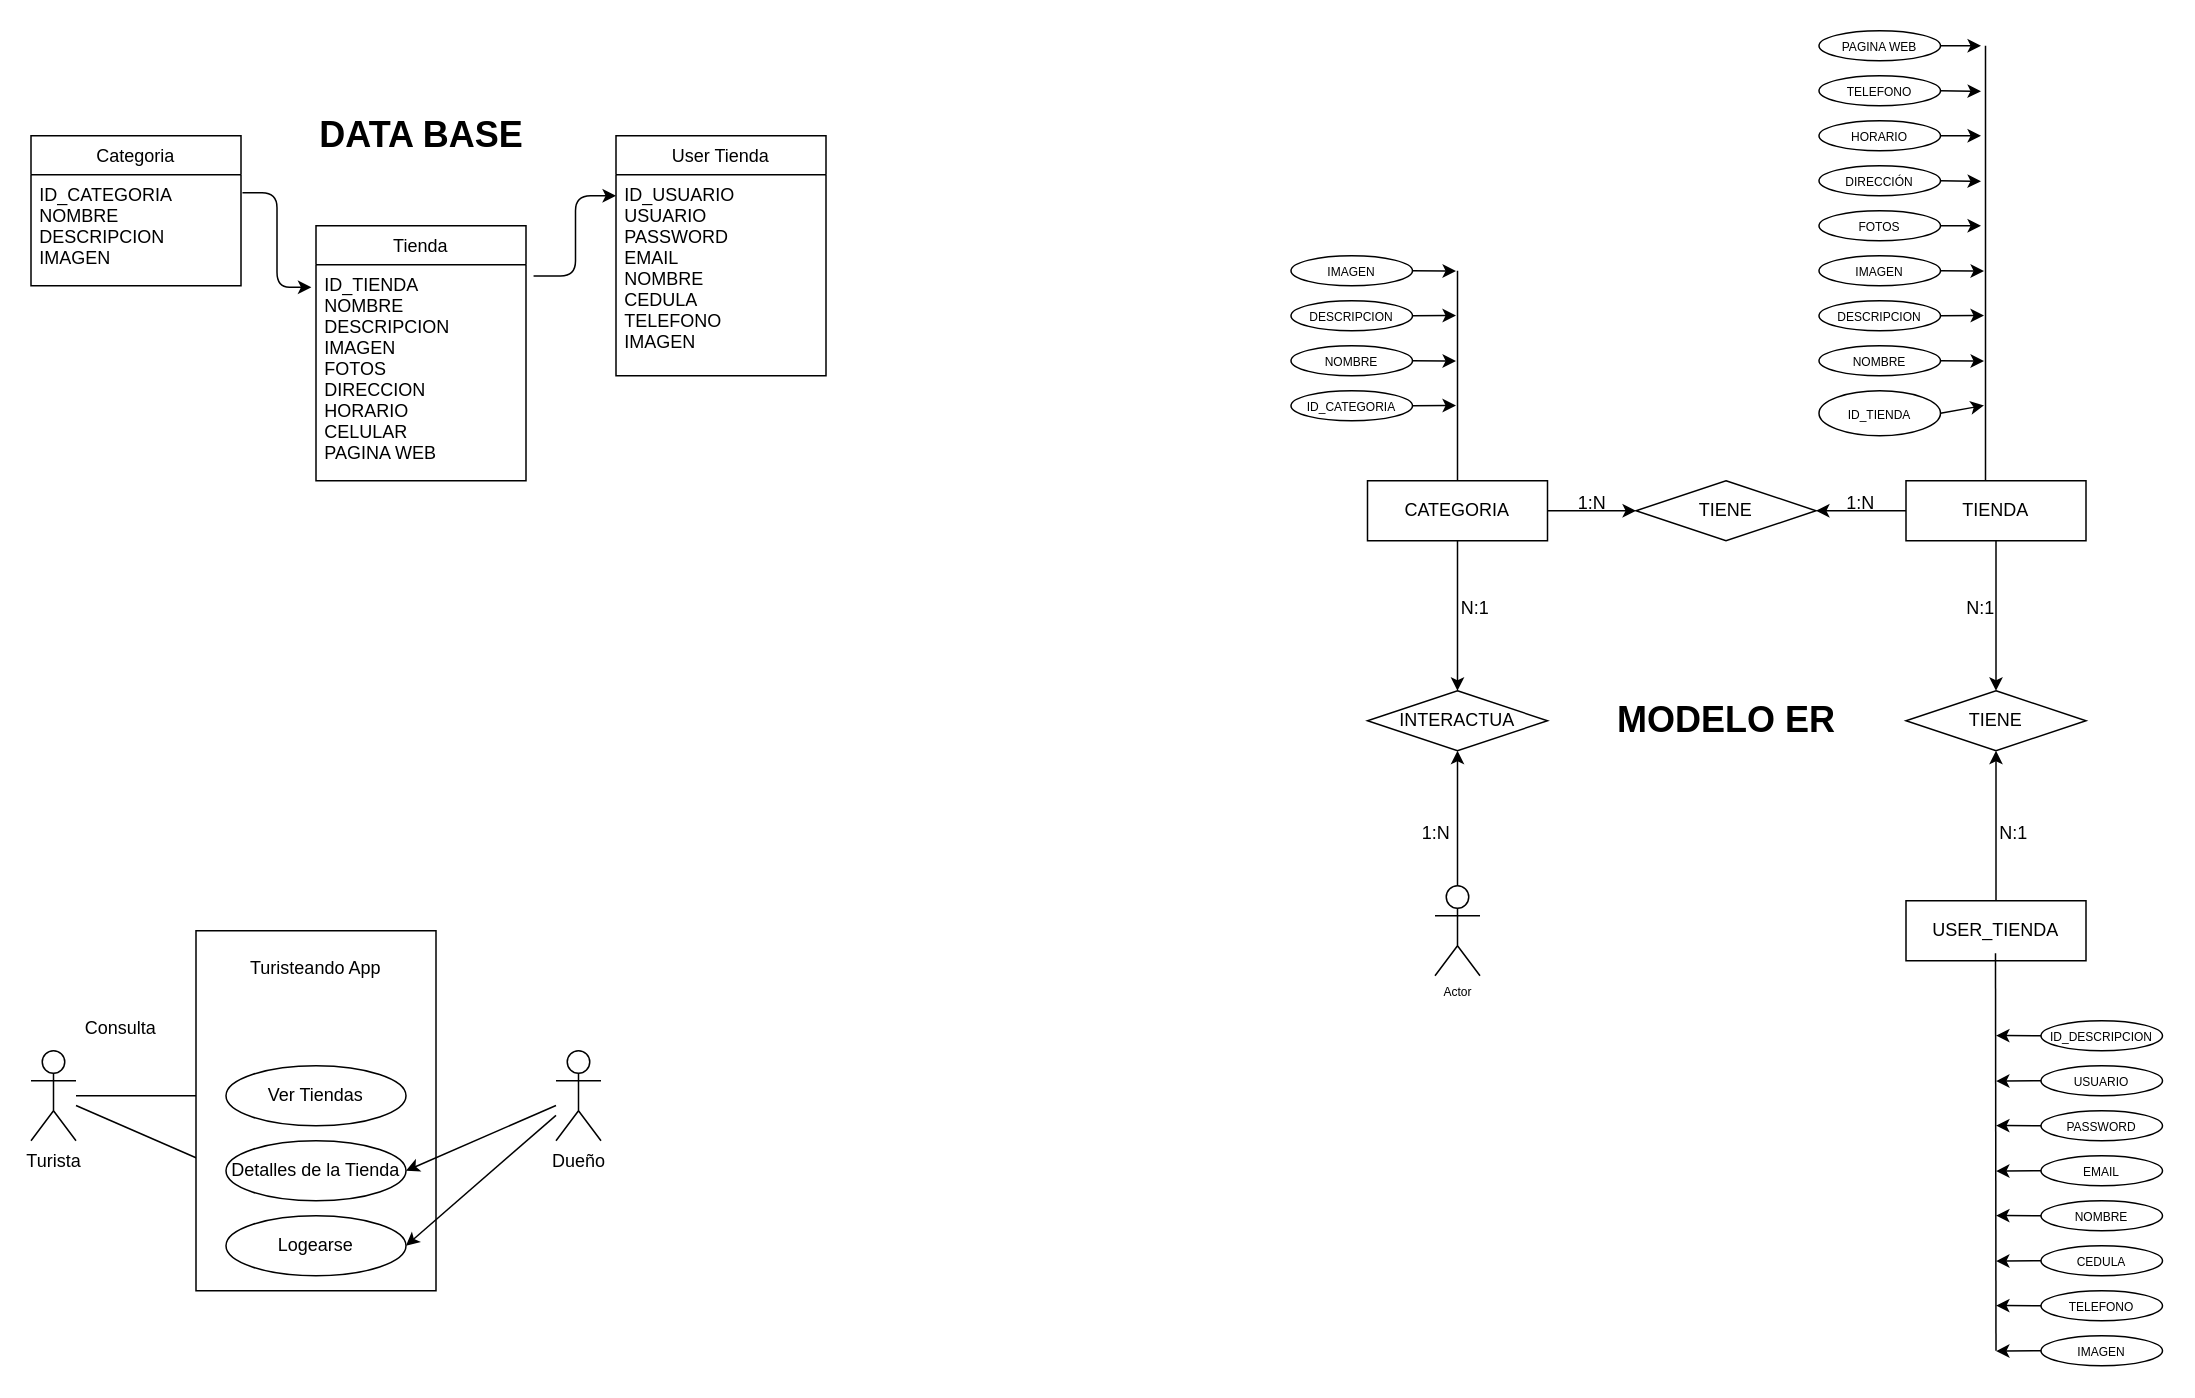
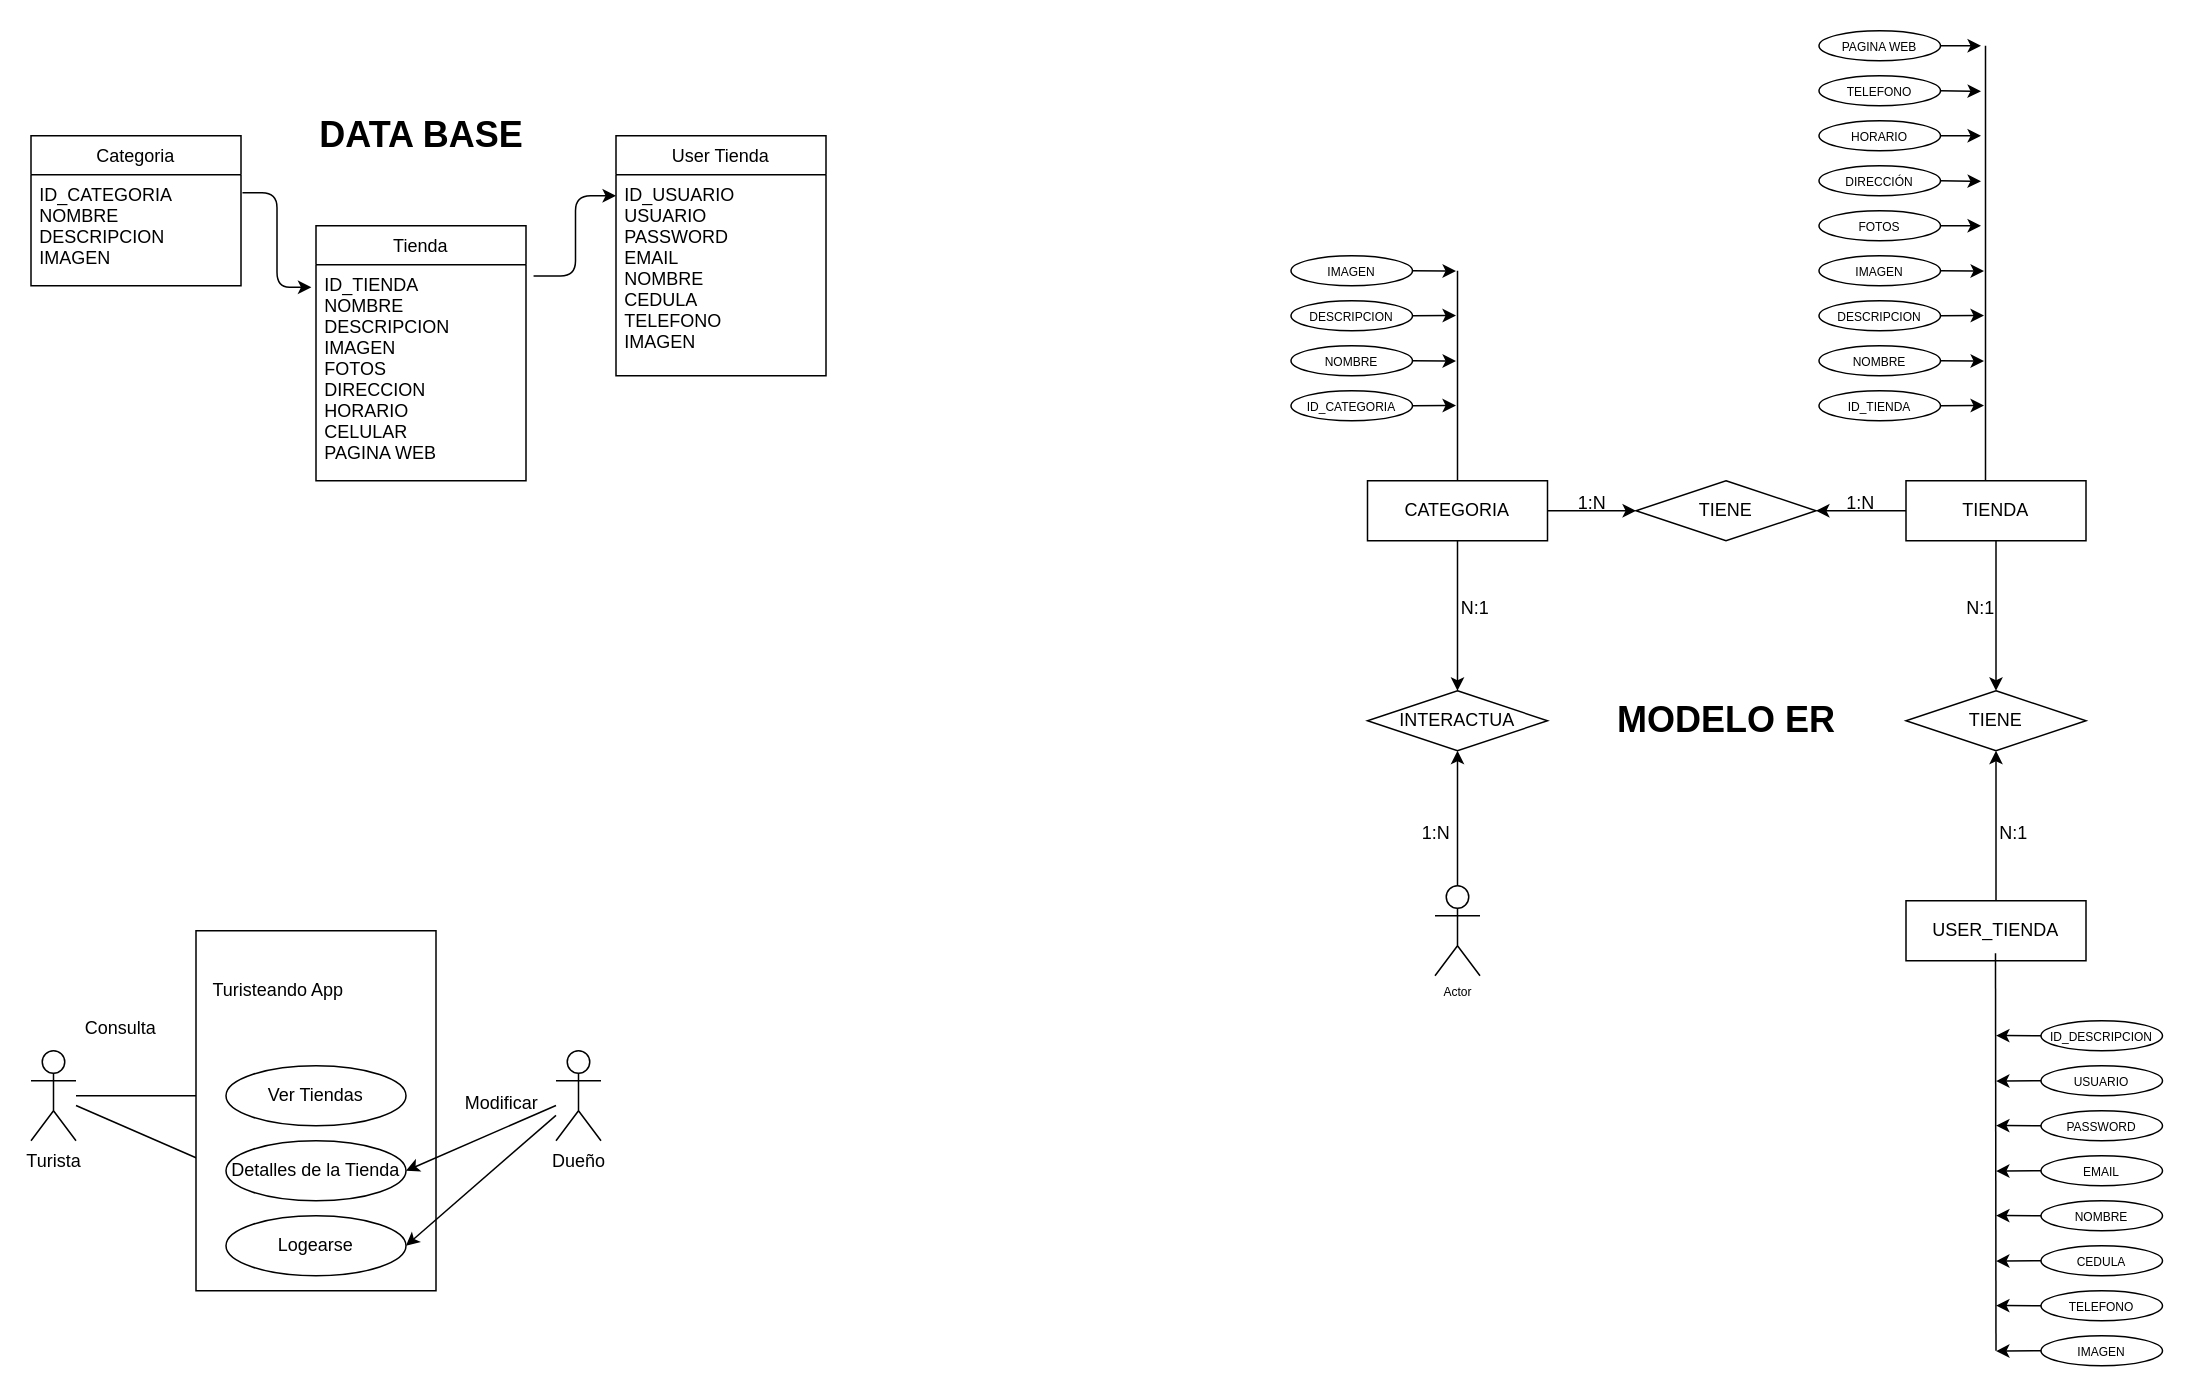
node "ID_TIENDA": size 122x45 -> 122x30
node "Turisteando App": moved (316, 968) -> (278, 991)
node "Modificar": added
